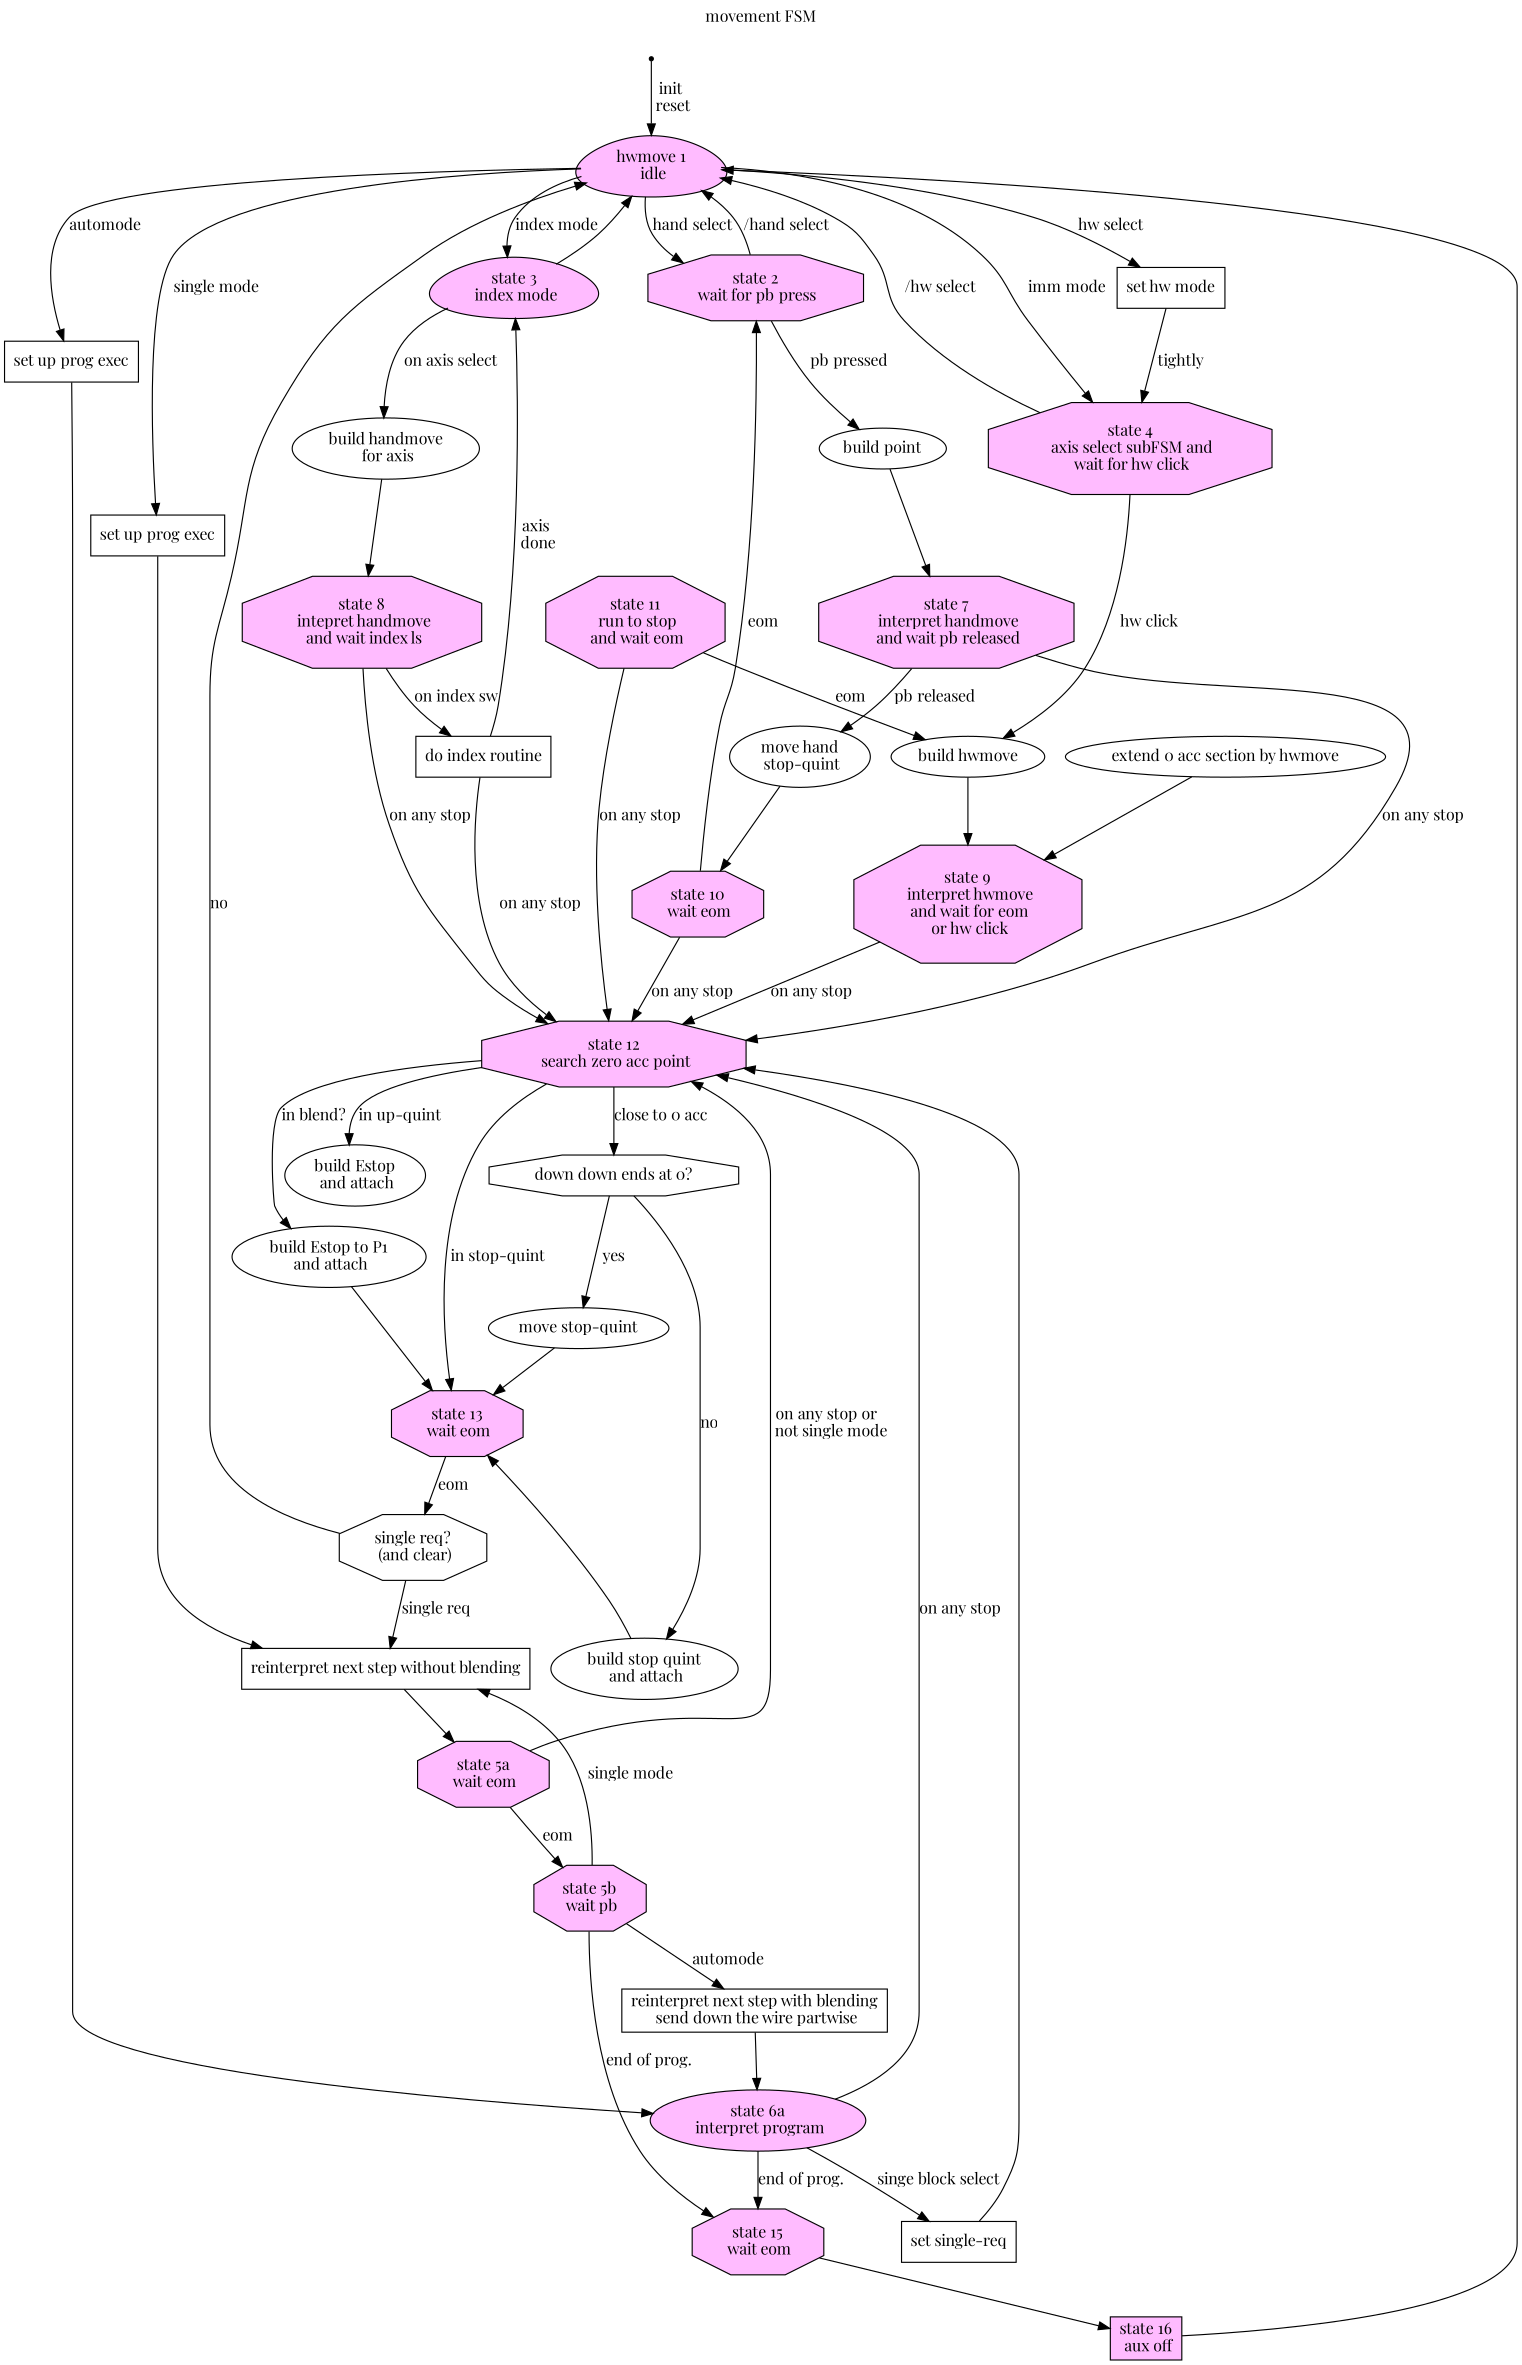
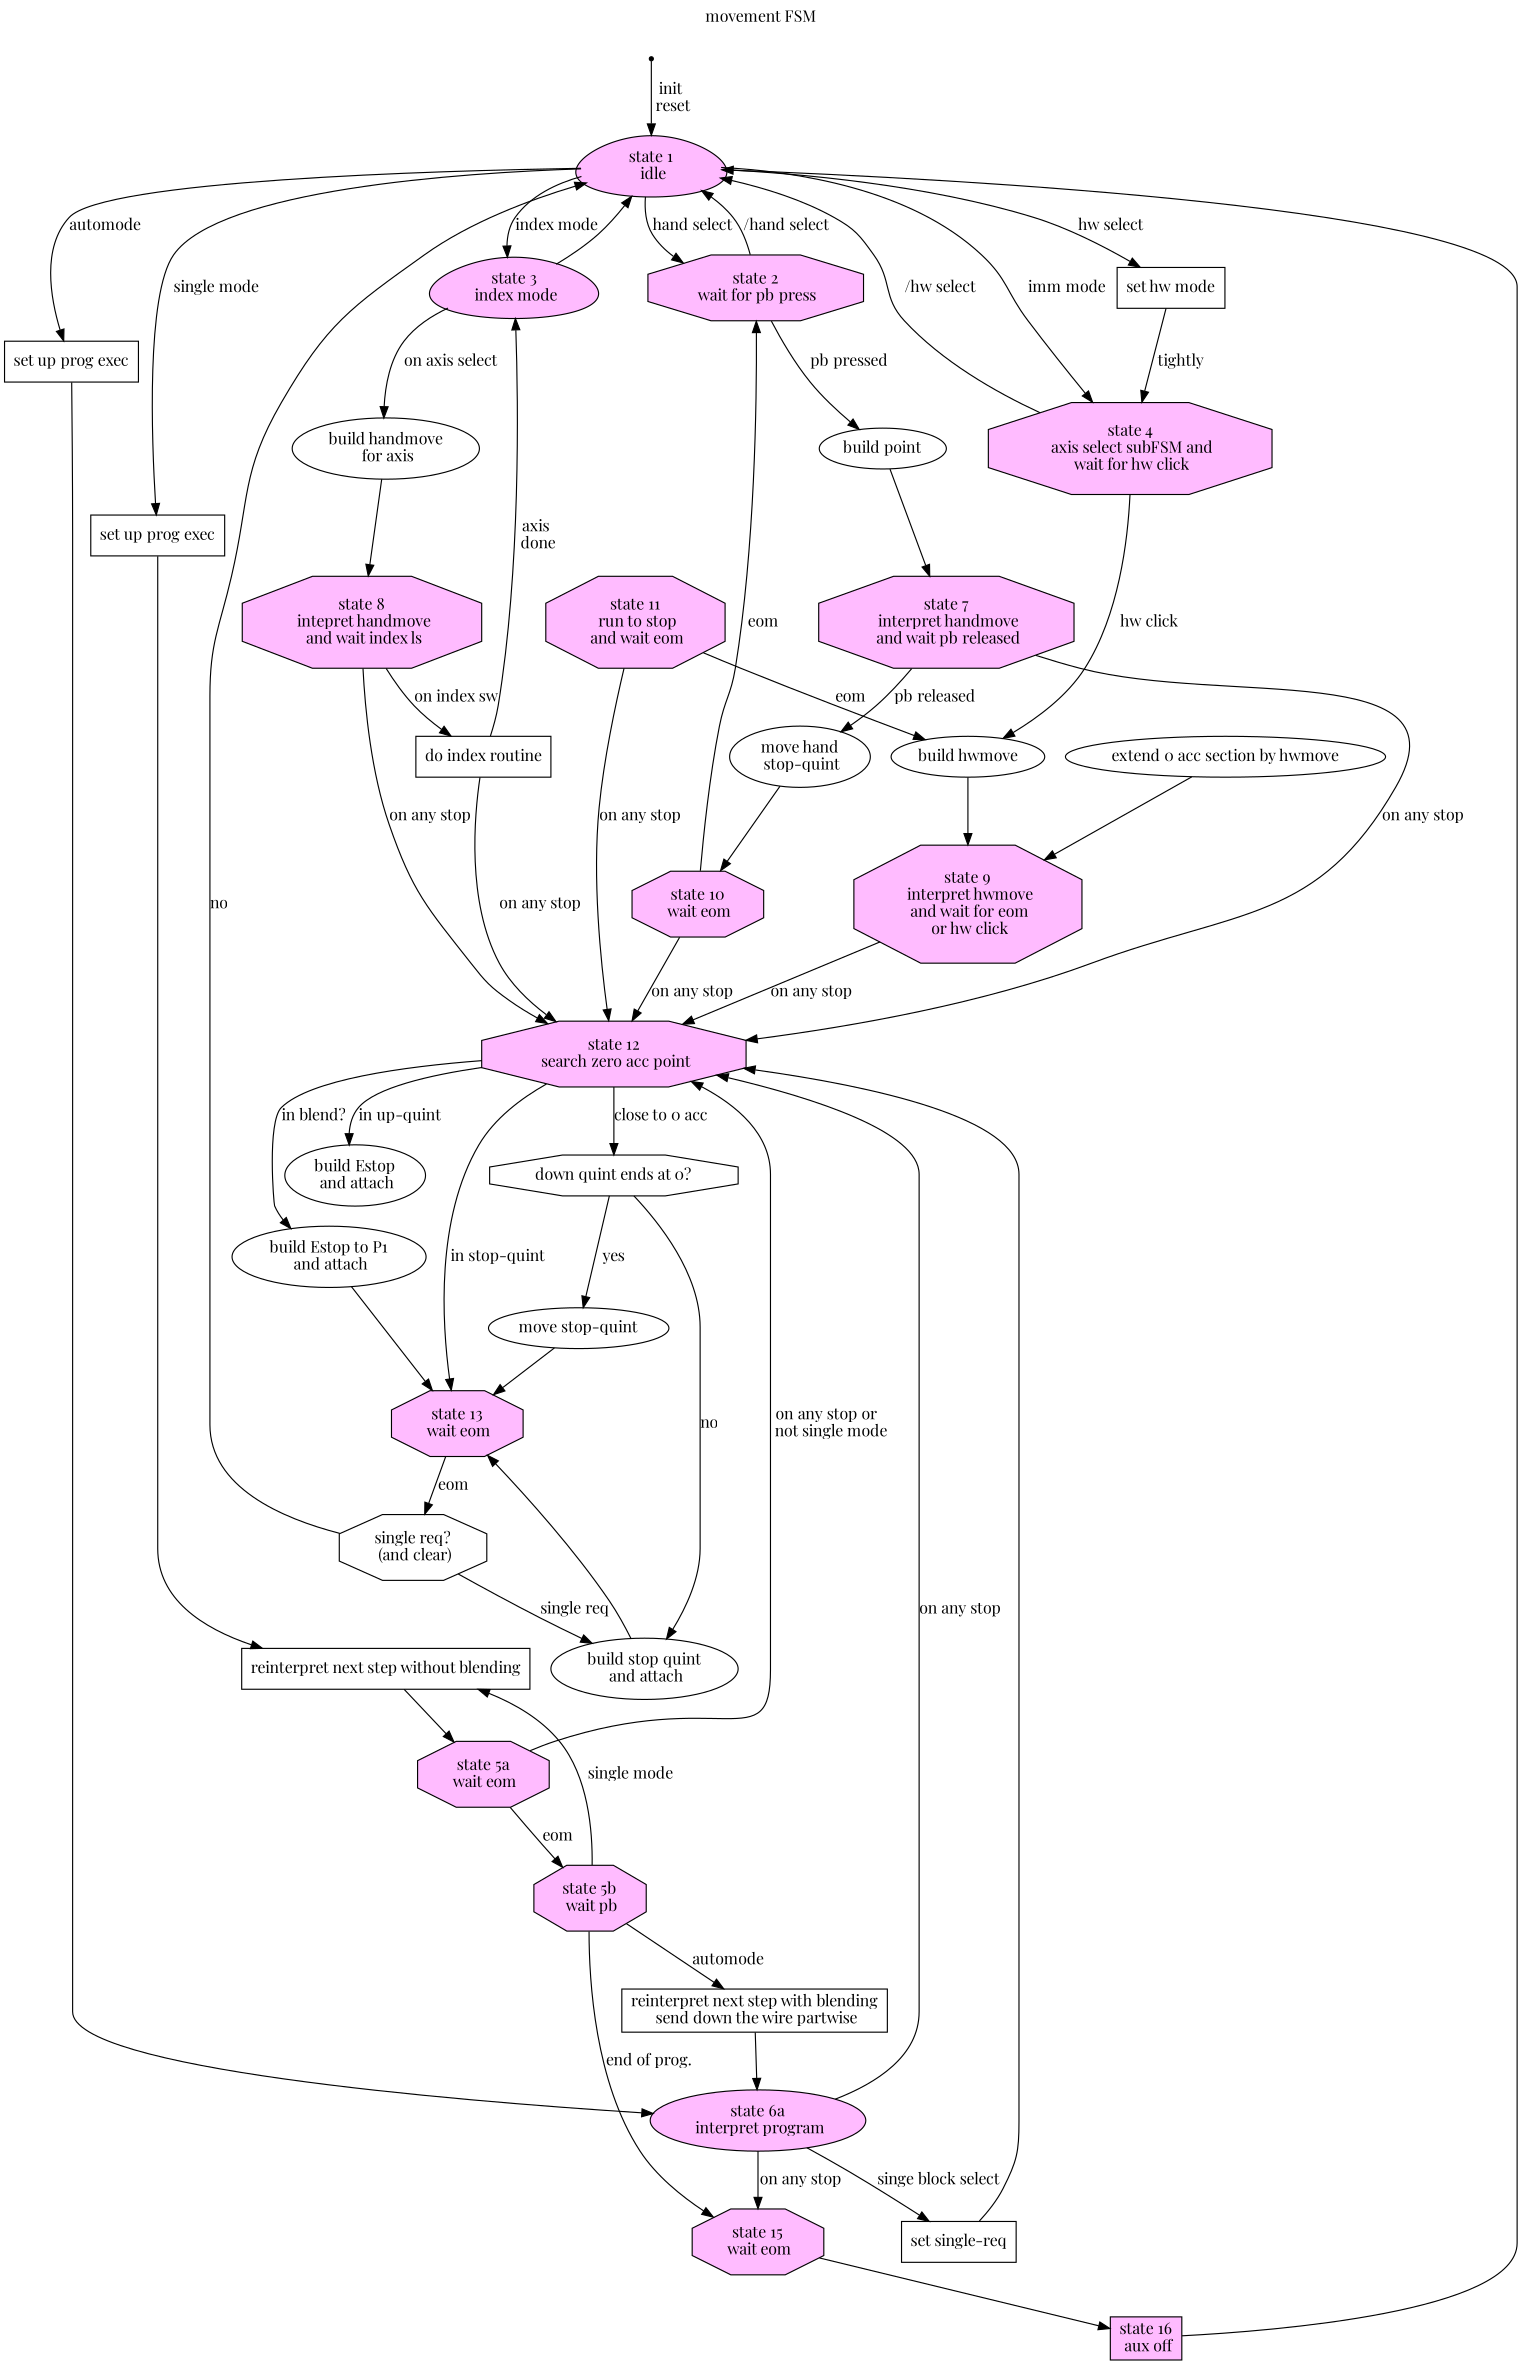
node "hwmove 1 idle": label "hwmove 1 idle" -> "state 1 idle"
node "down down ends at 0?": label "down down ends at 0?" -> "down quint ends at 0?"
edge "single req? (and clear)" -> "reinterpret next step without blending": now "single req? (and clear)" -> "build stop quint and attach"
edge "state 6a interpret program" -> "state 15 wait eom": label "end of prog." -> "on any stop"
